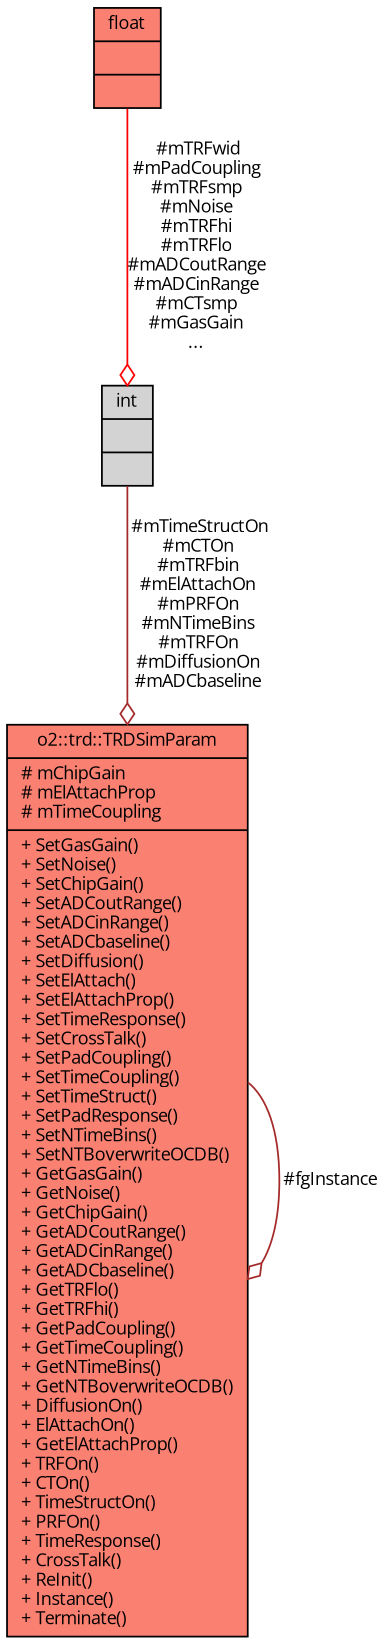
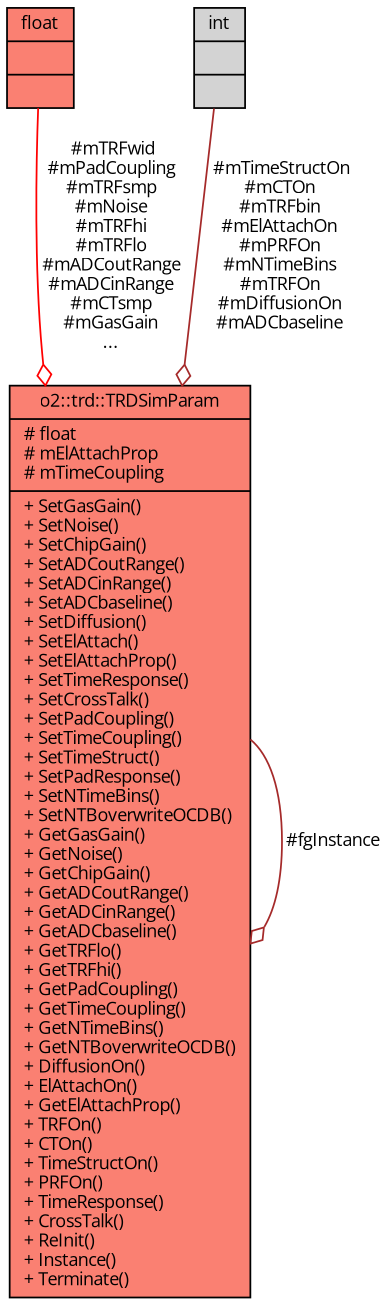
edge "float" -> "int": now "float" -> "o2::trd::TRDSimParam"
node "o2::trd::TRDSimParam": text "# mChipGain" -> "# float"
